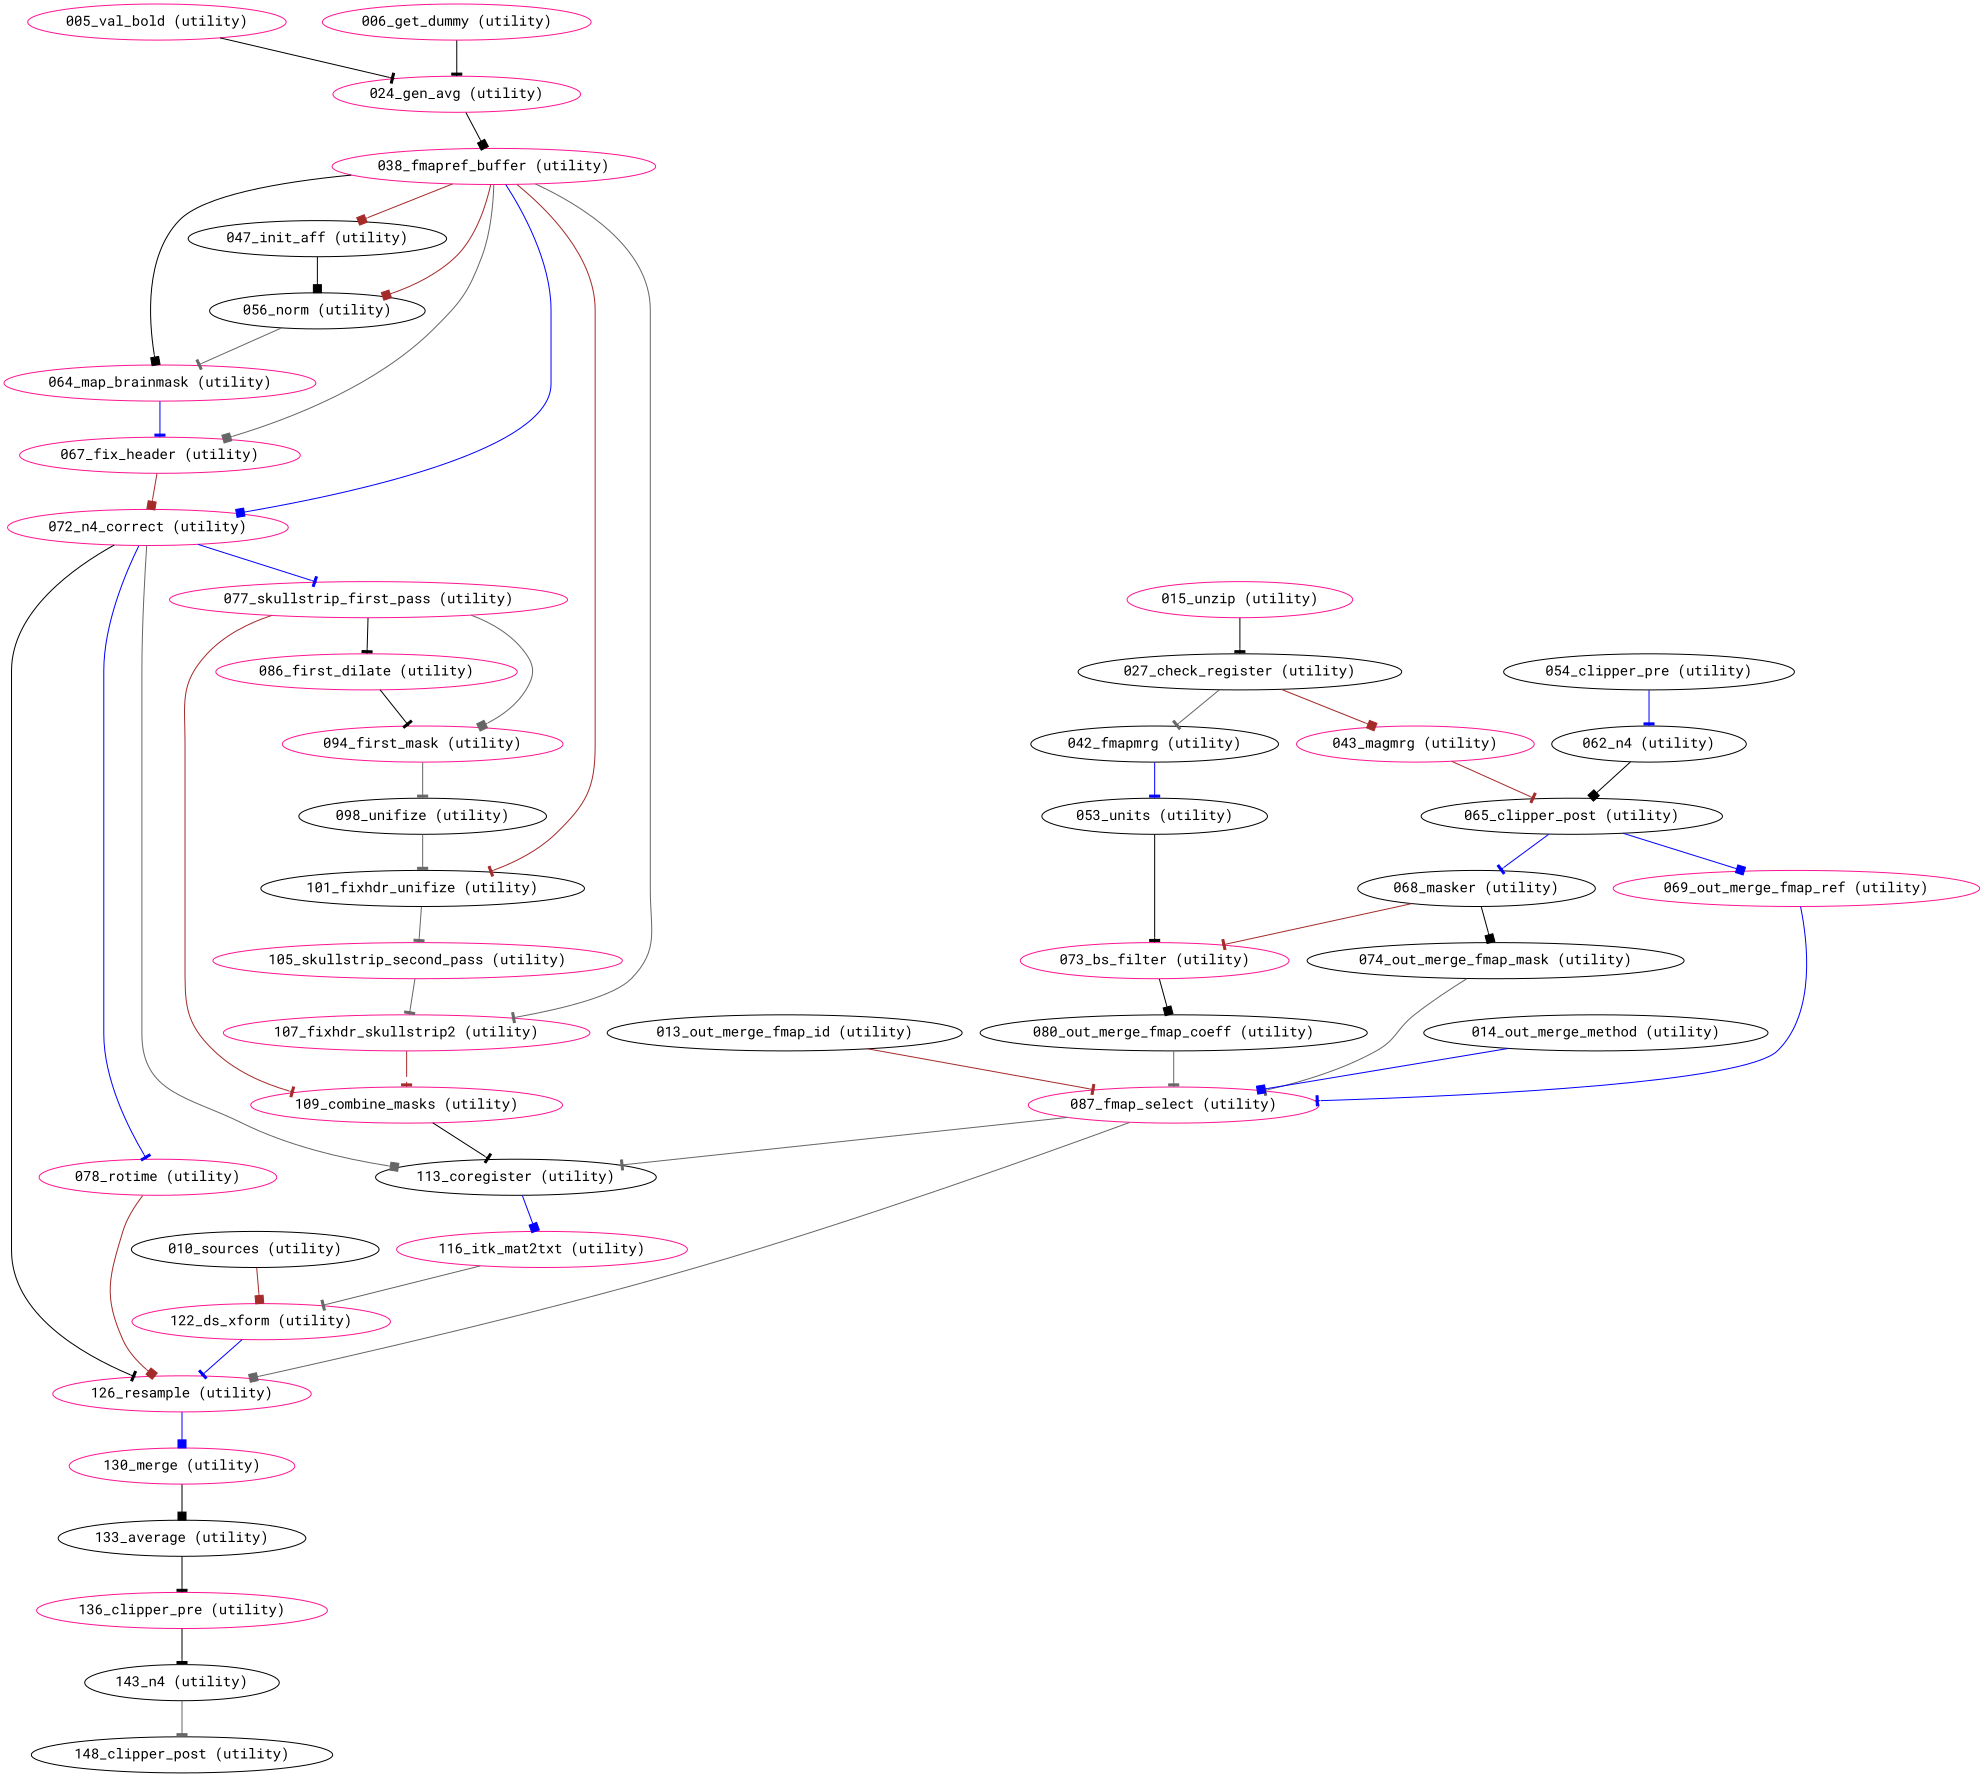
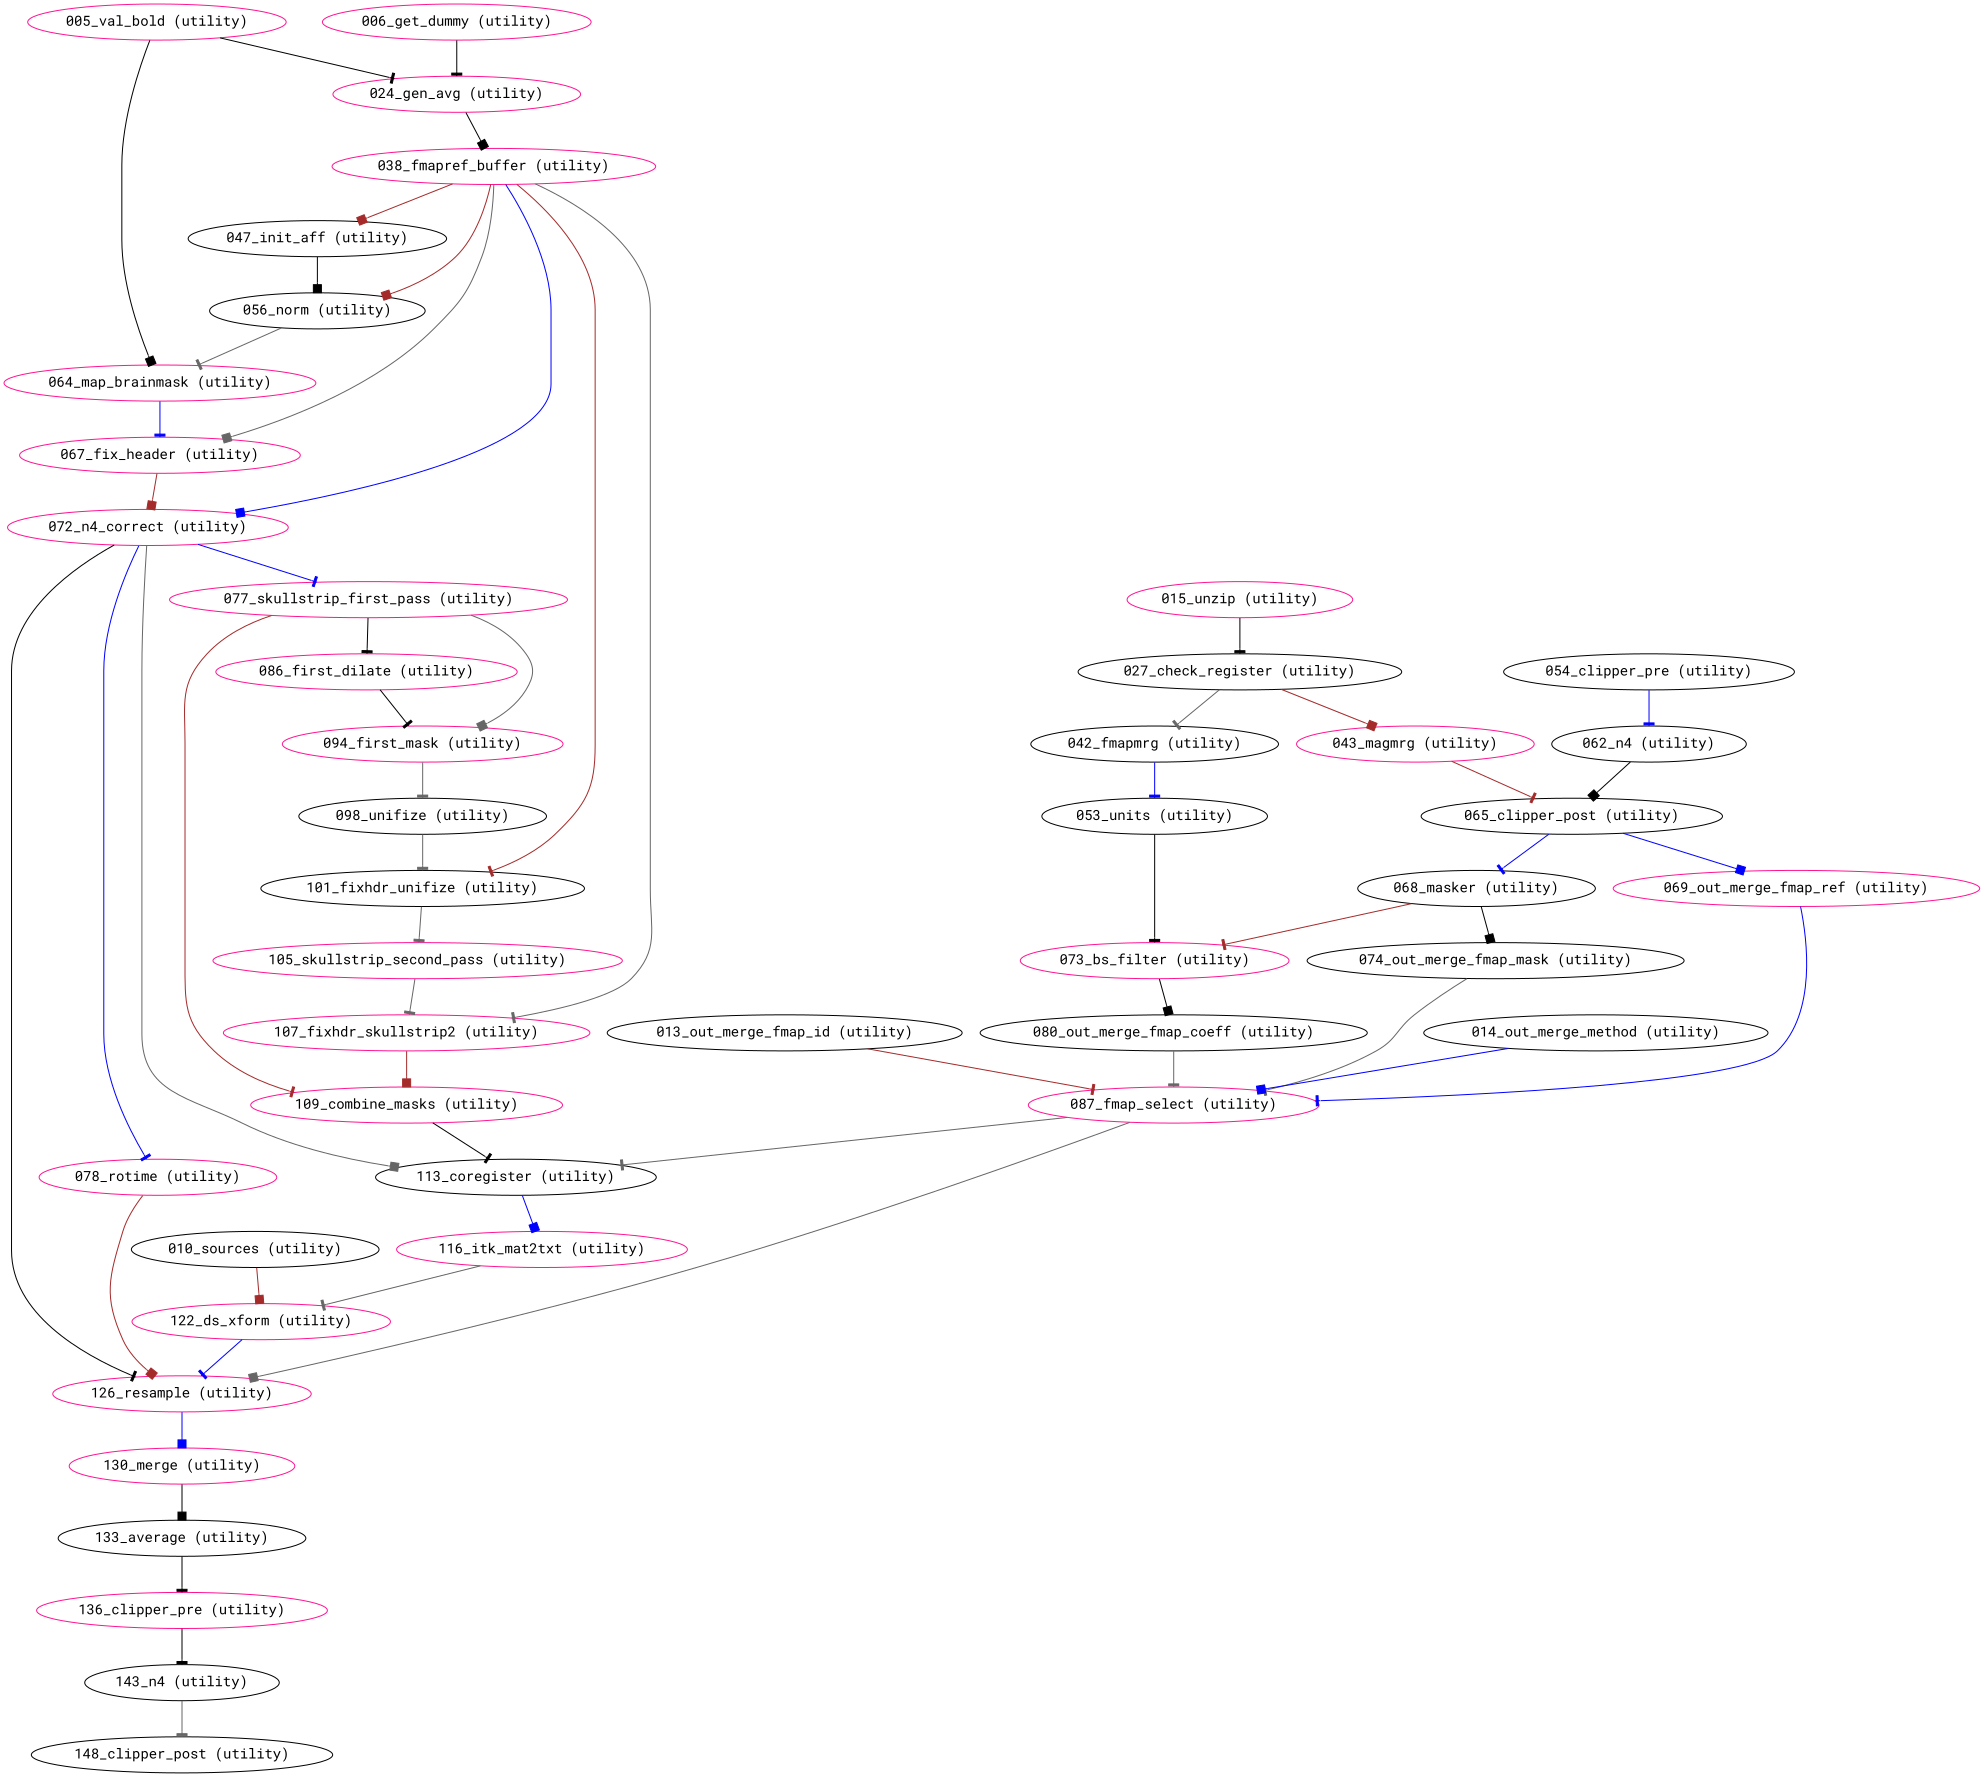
edge "038_fmapref_buffer (utility)" -> "064_map_brainmask (utility)": now "005_val_bold (utility)" -> "064_map_brainmask (utility)"
edge "107_fixhdr_skullstrip2 (utility)" -> "109_combine_masks (utility)": arrowhead tee -> box
